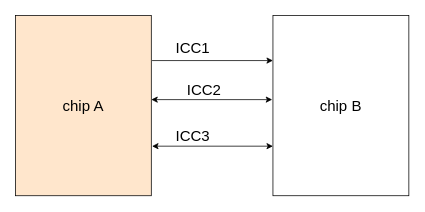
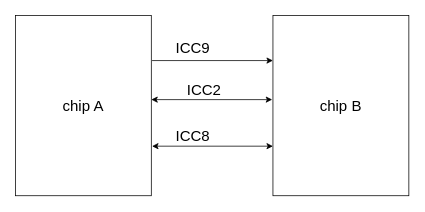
node "ICC1": label "ICC1" -> "ICC9"
node "chip A": fillcolor #ffe6cc -> #ffffff
node "ICC3": label "ICC3" -> "ICC8"
